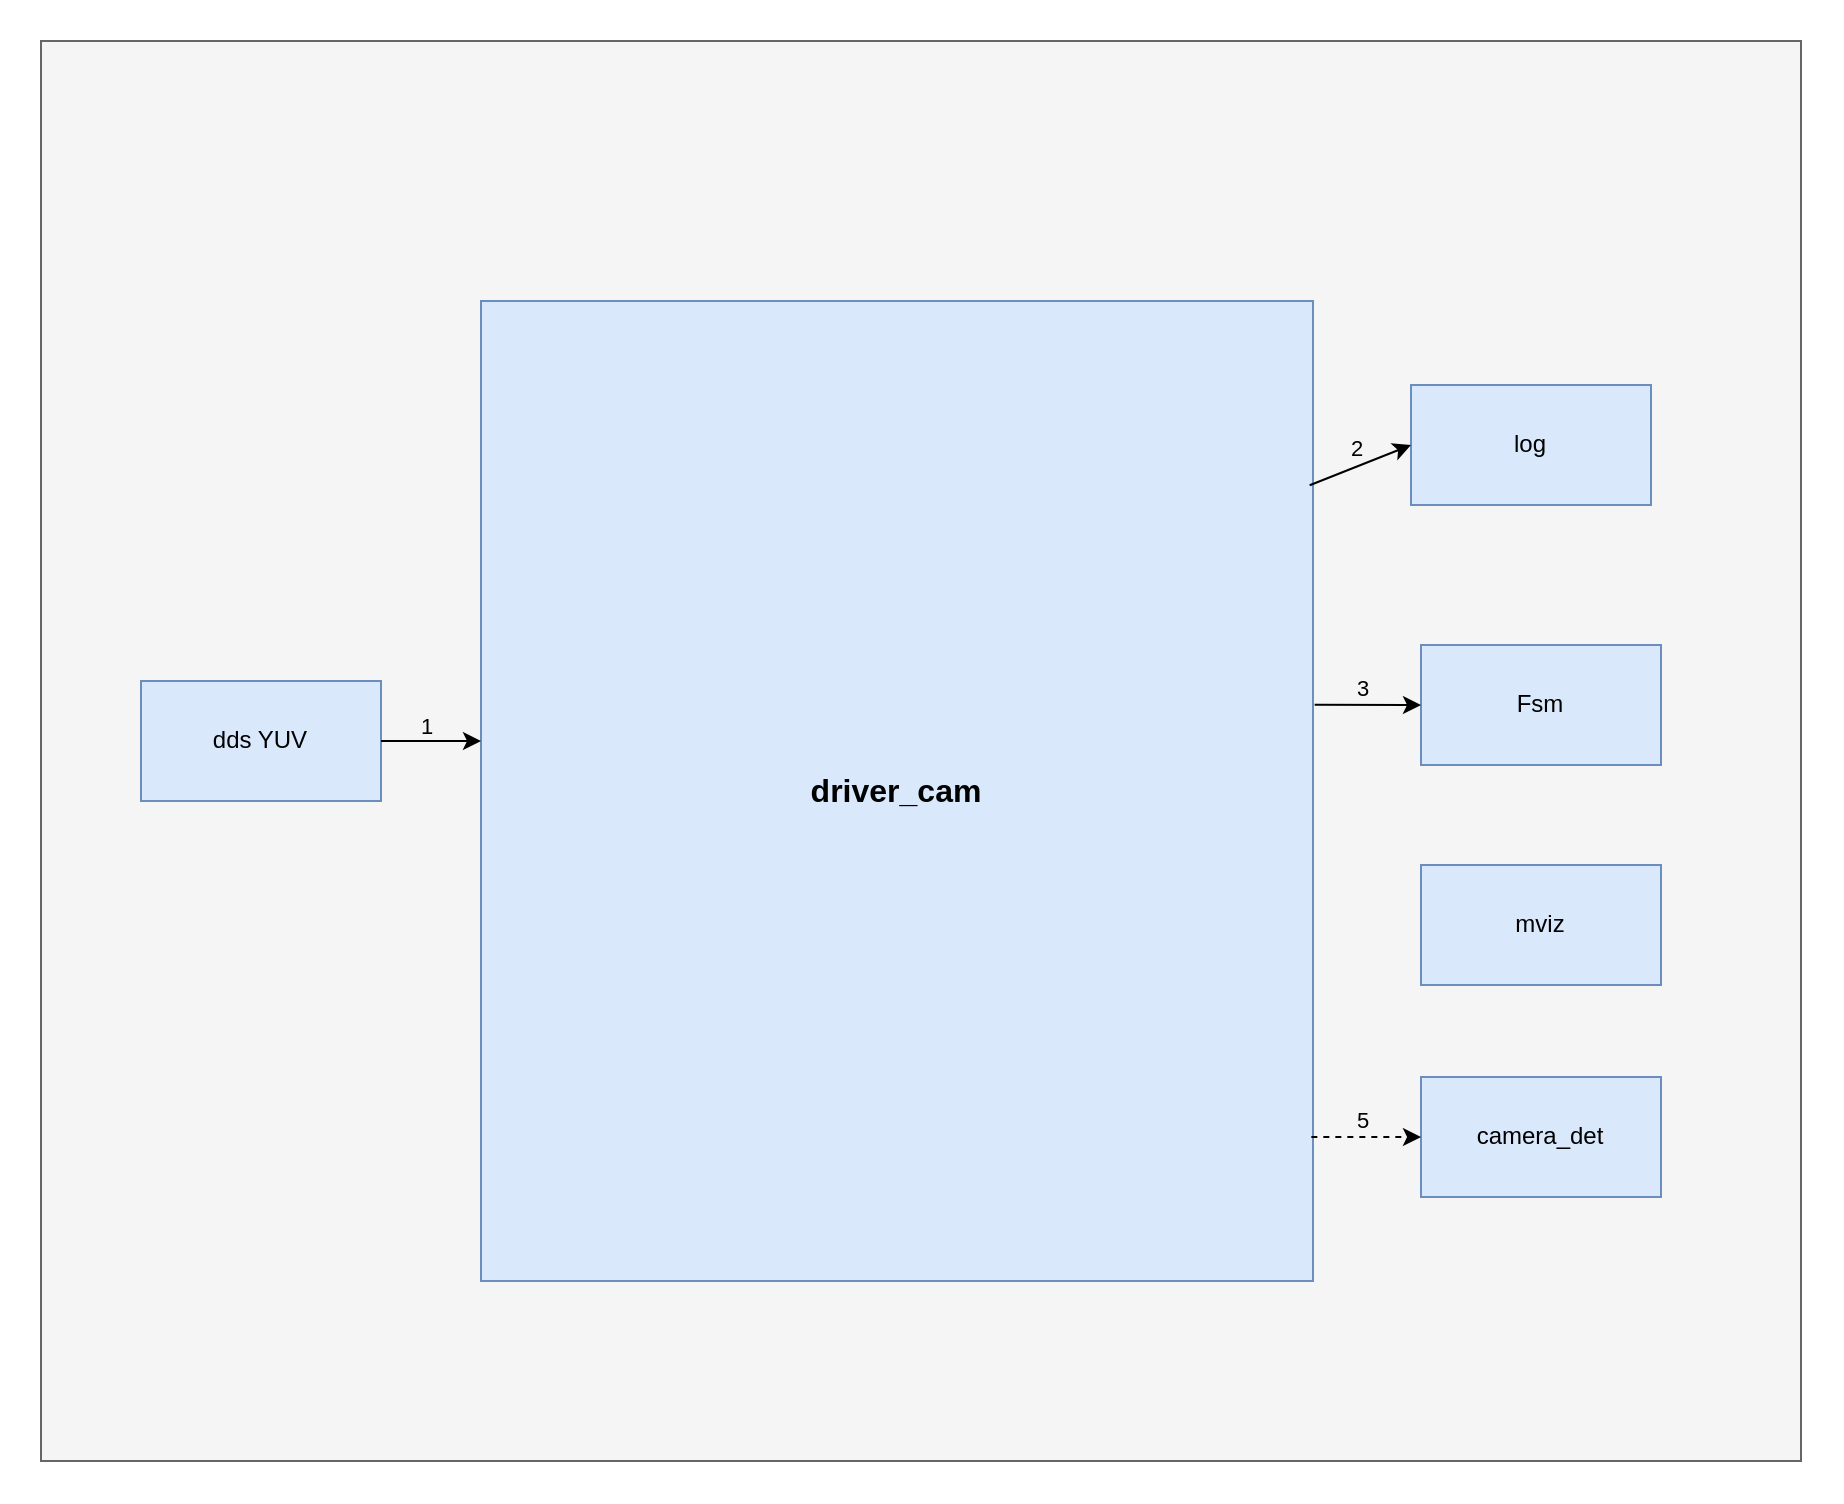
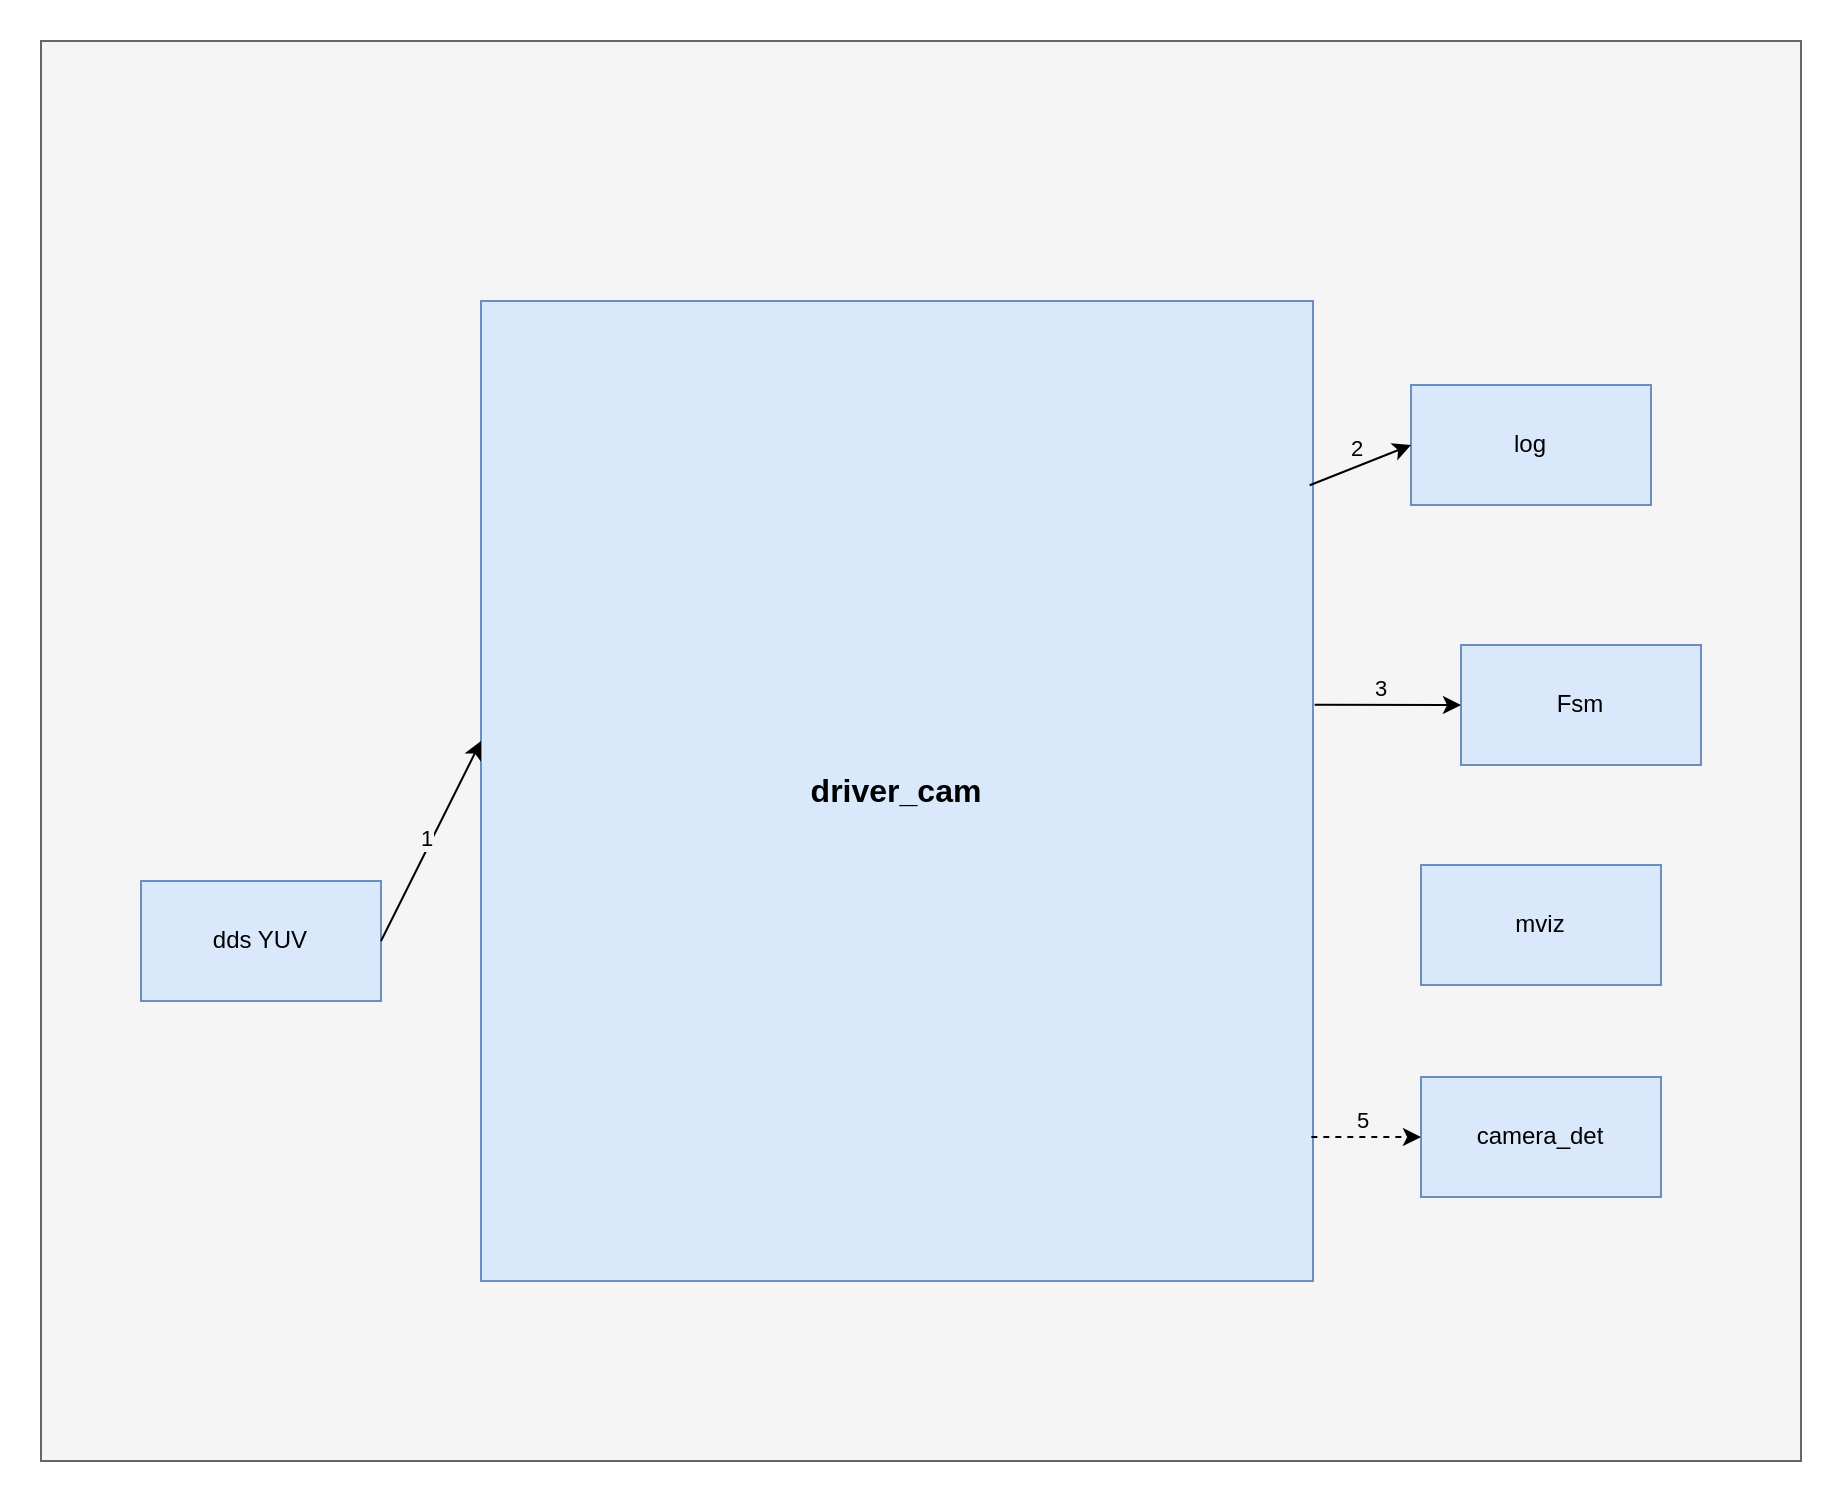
node "Fsm": moved (1541, 705) -> (1581, 705)
node "dds YUV": moved (261, 741) -> (261, 941)
